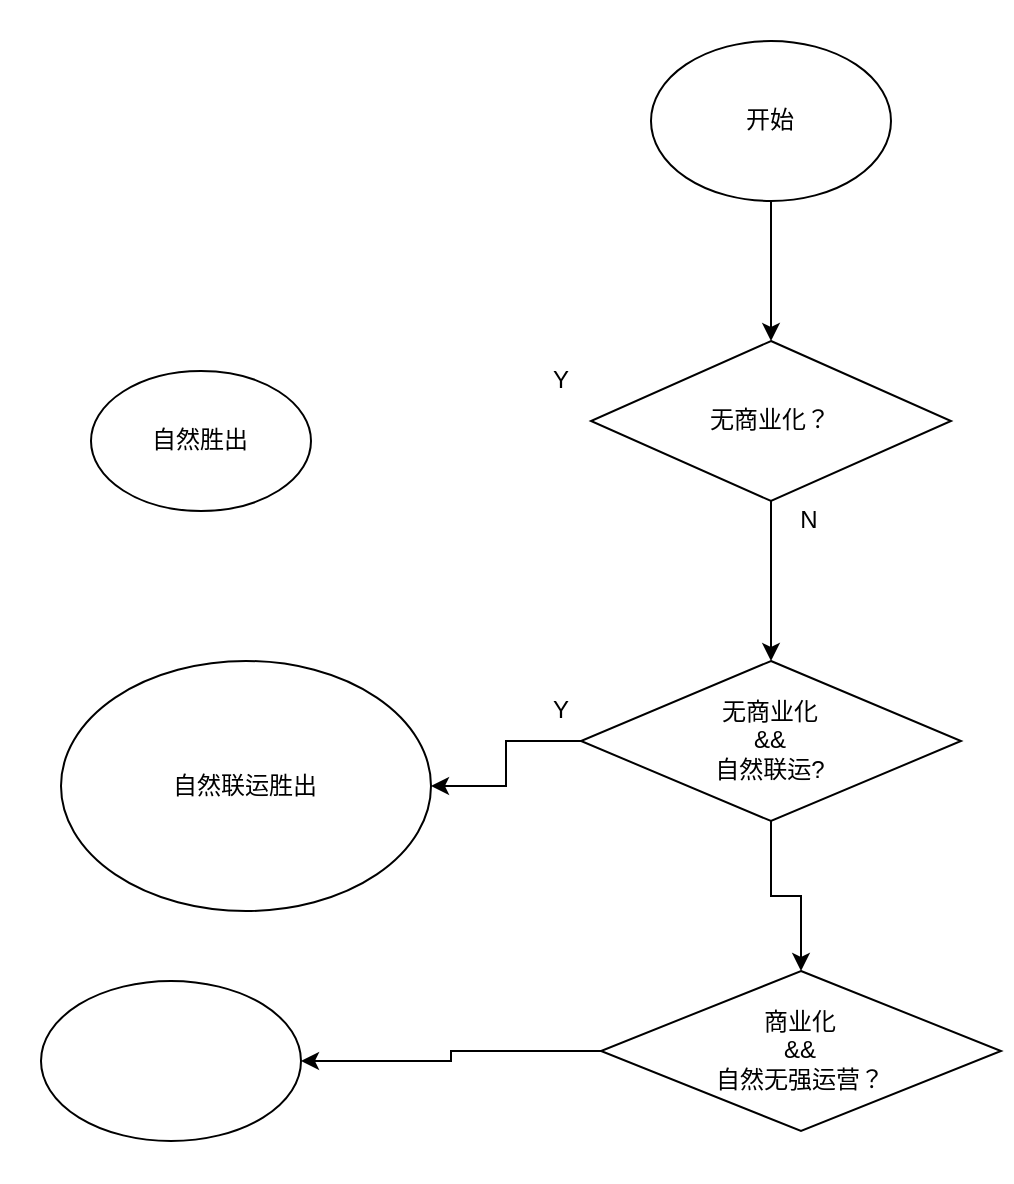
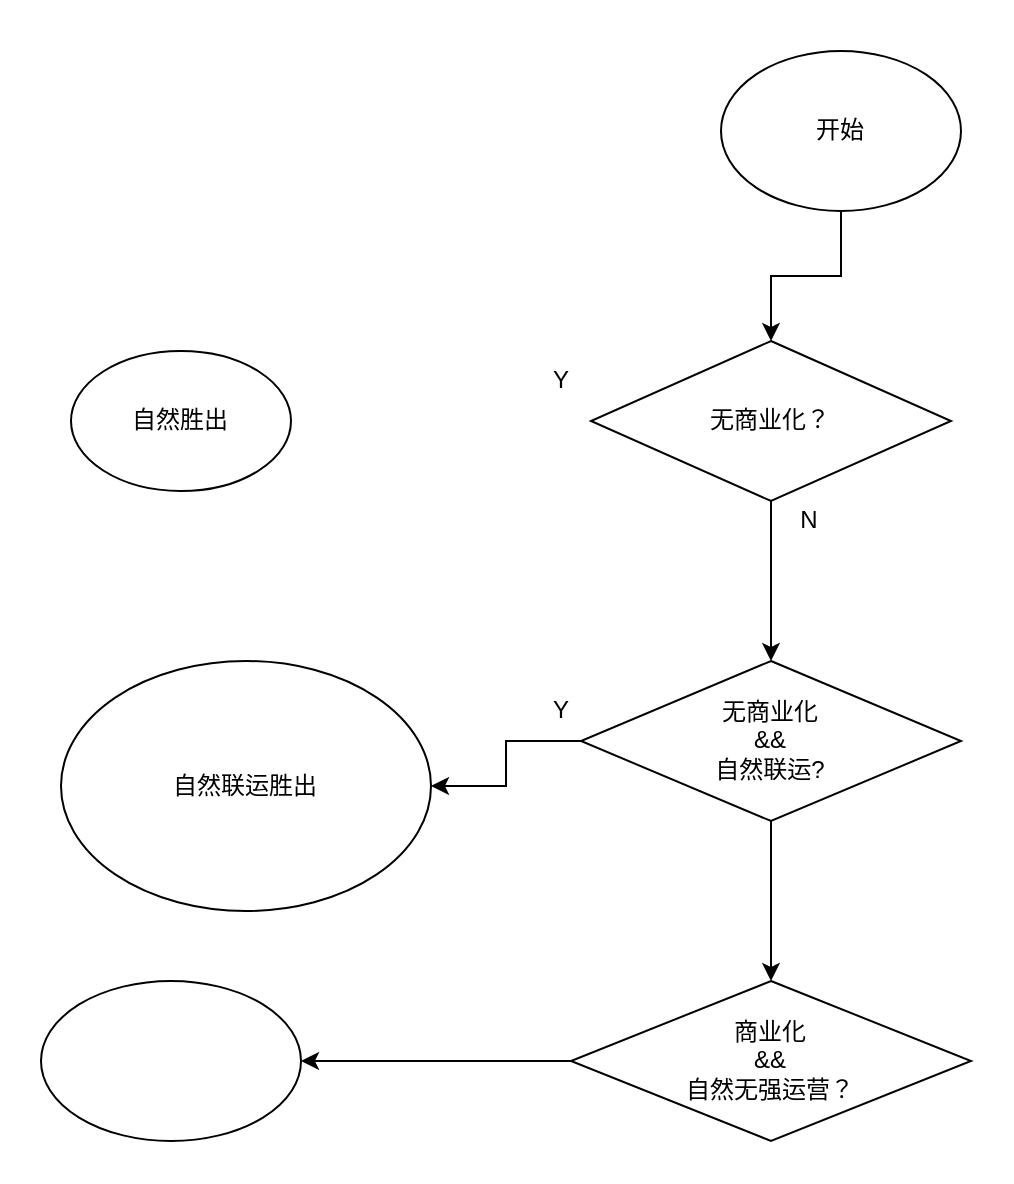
node "开始": moved (771, 121) -> (841, 131)
node "自然胜出": moved (201, 441) -> (181, 421)
node "商业化 && 自然无强运营？": moved (801, 1051) -> (771, 1061)
